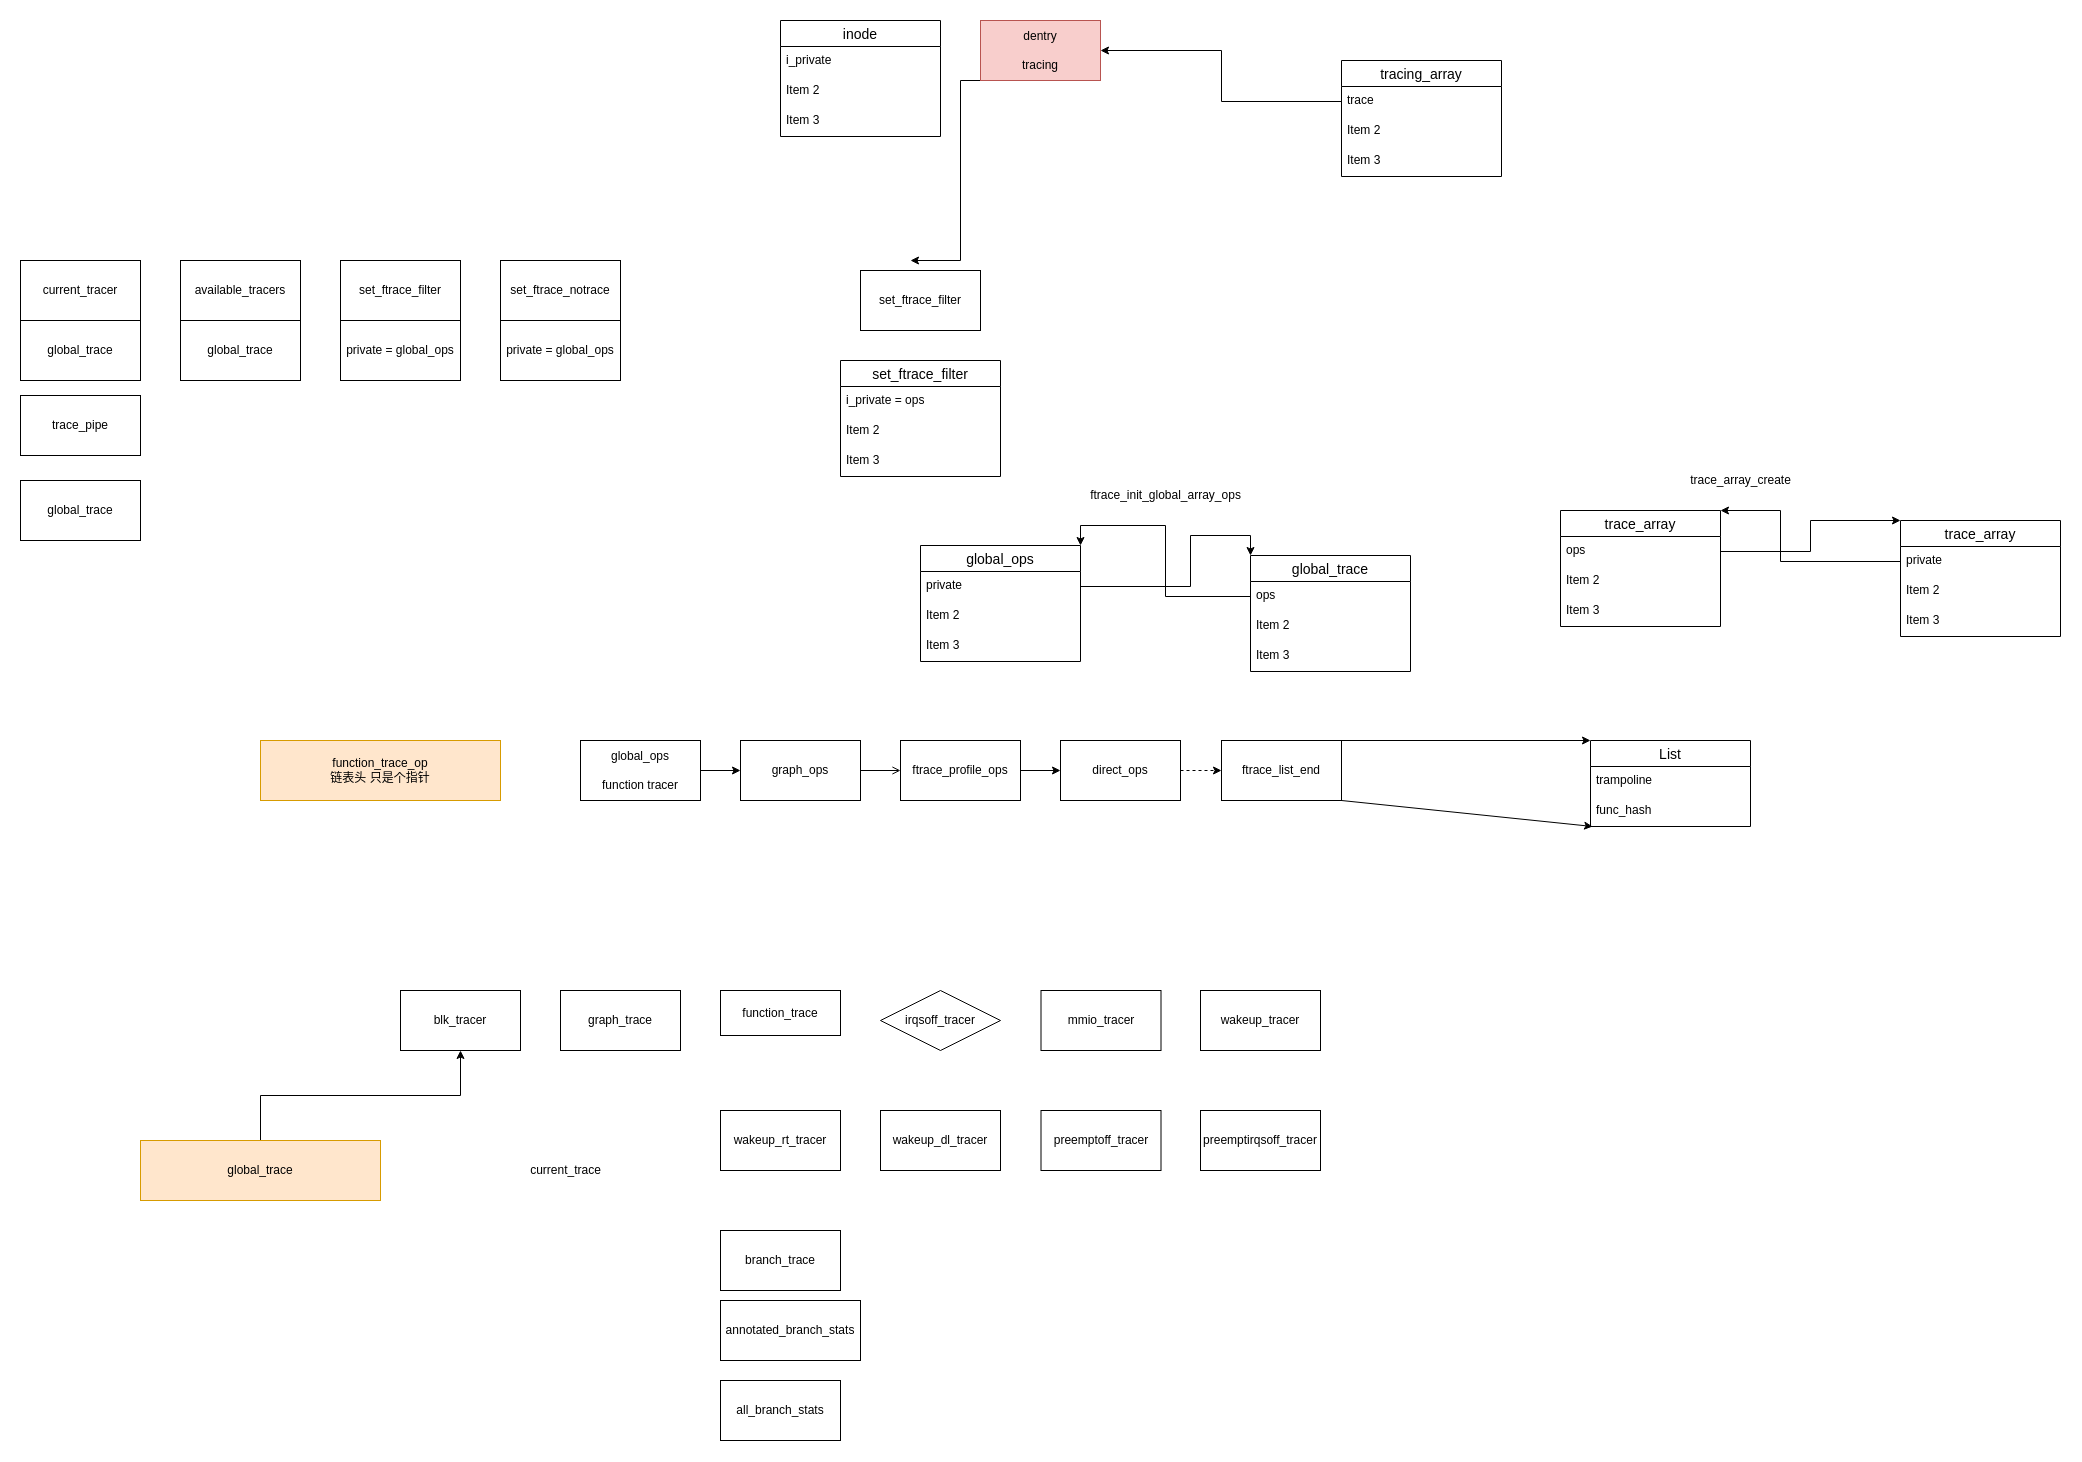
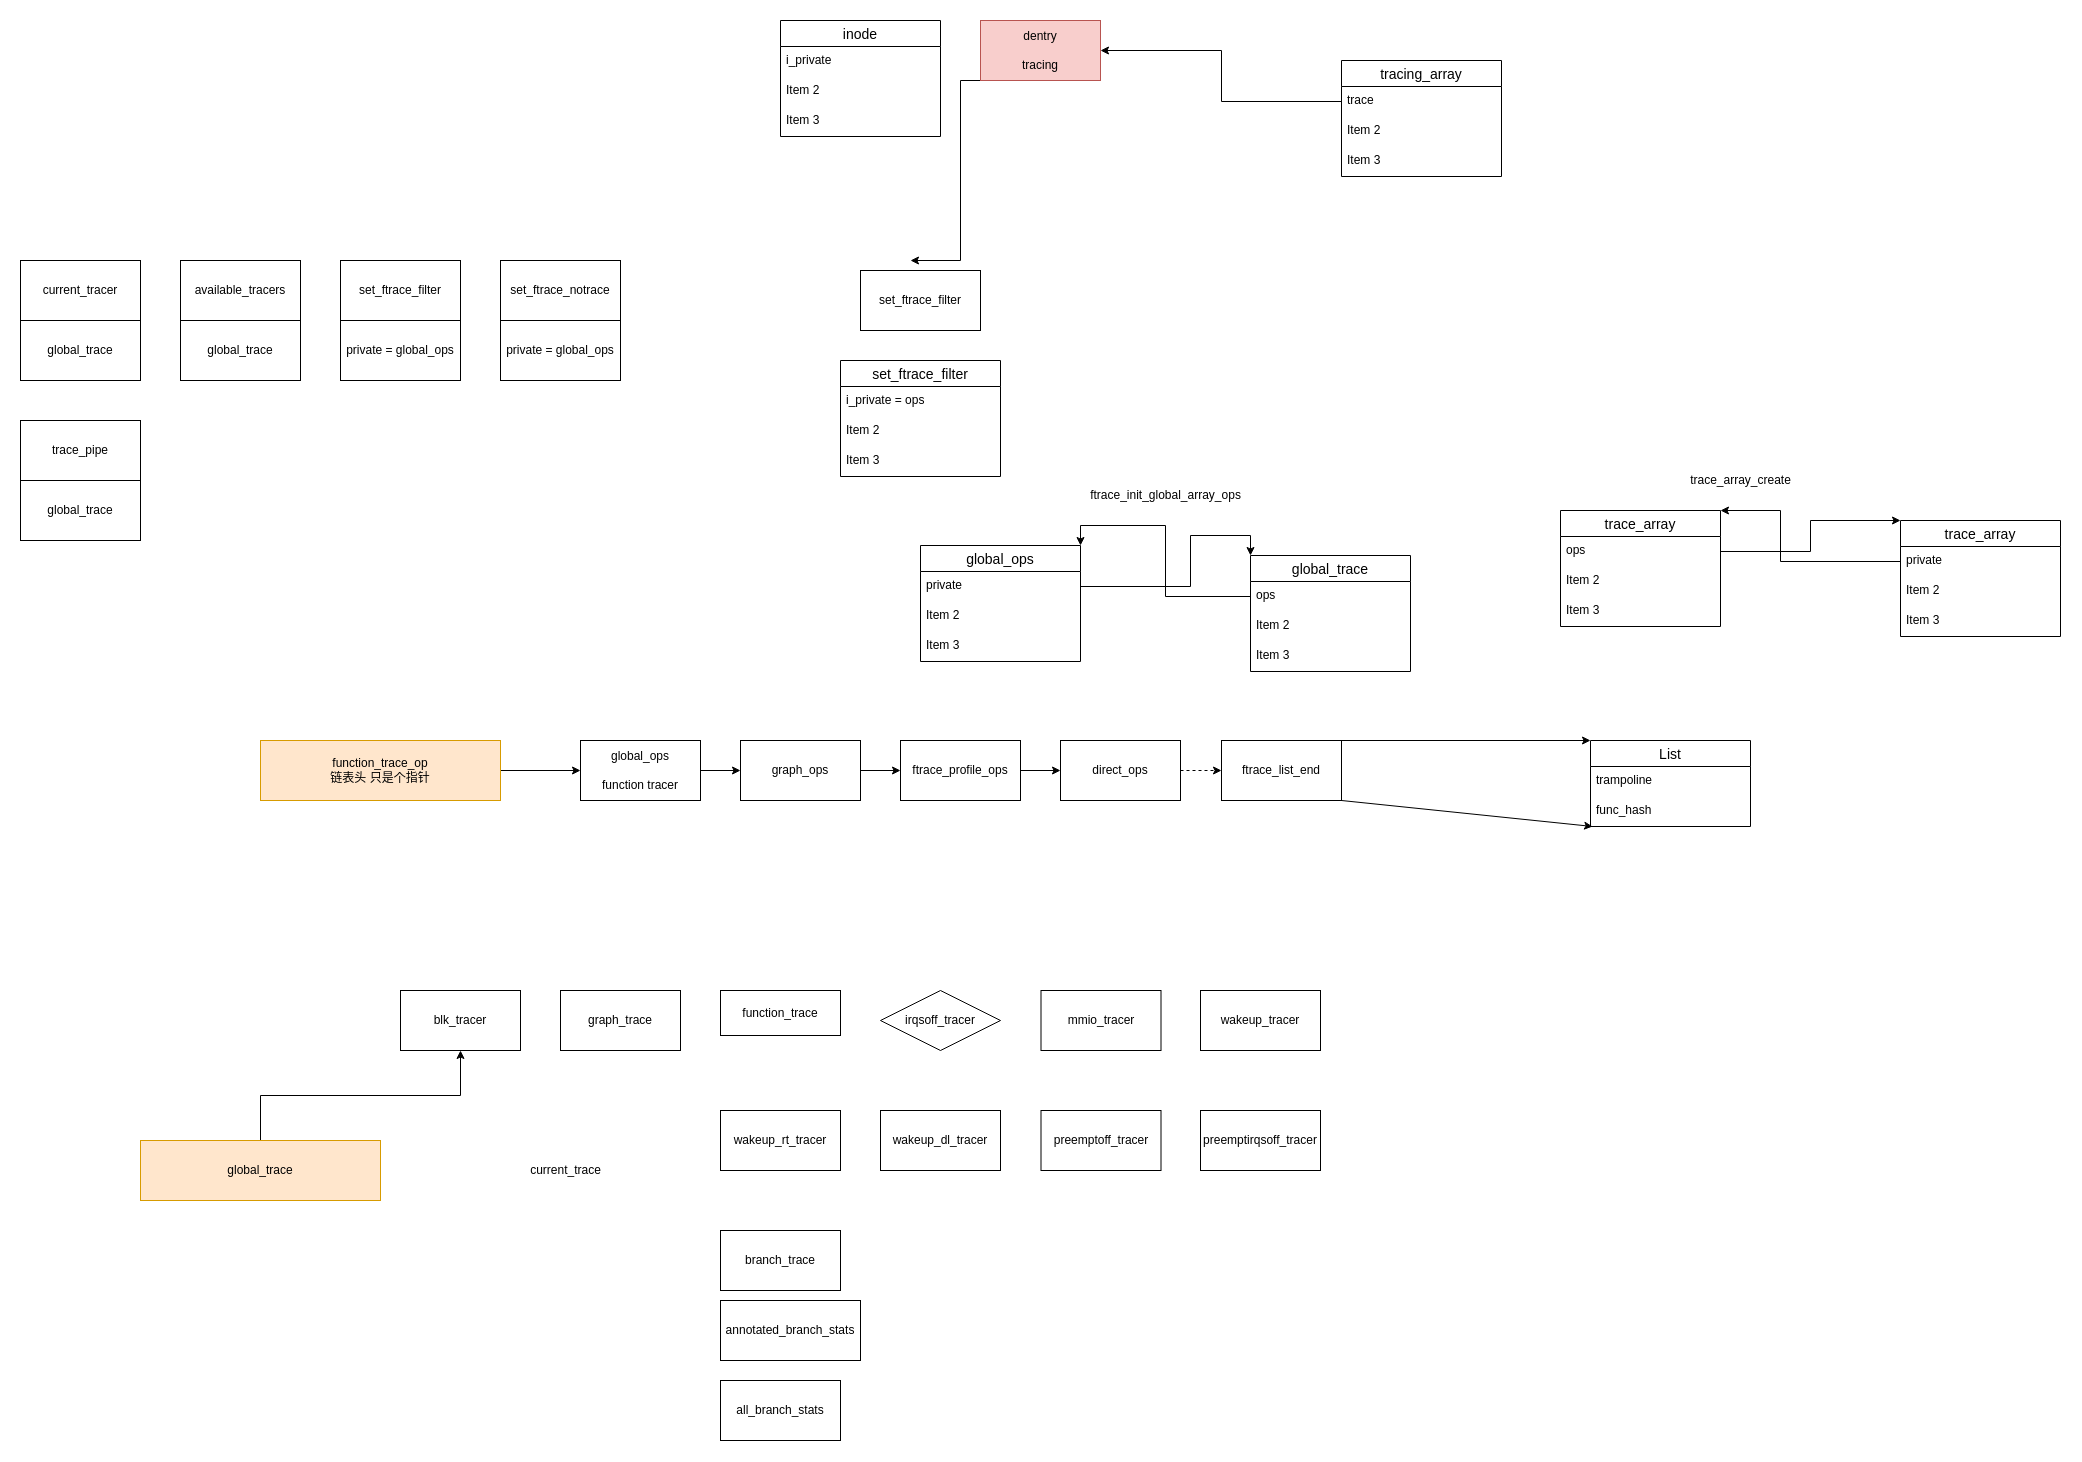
node "trace_pipe": moved (81, 426) -> (81, 451)
edge "function_trace_op 链表头 只是个指针" -> "global_ops function tracer": added
edge "graph_ops" -> "ftrace_profile_ops": arrowhead open -> classic
